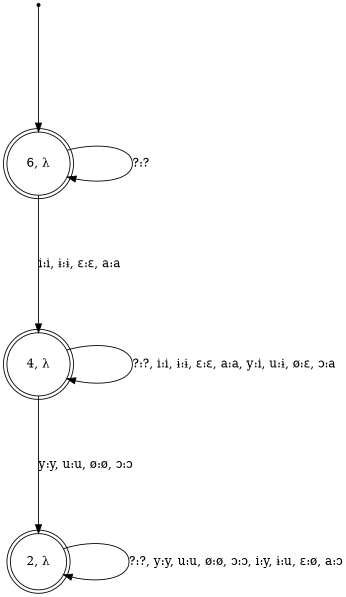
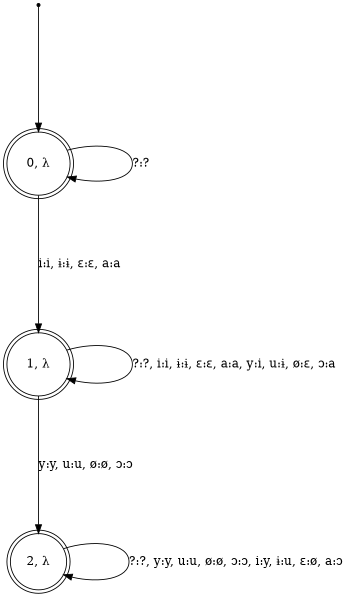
node "6, λ": label "6, λ" -> "0, λ"
node "4, λ": label "4, λ" -> "1, λ"
